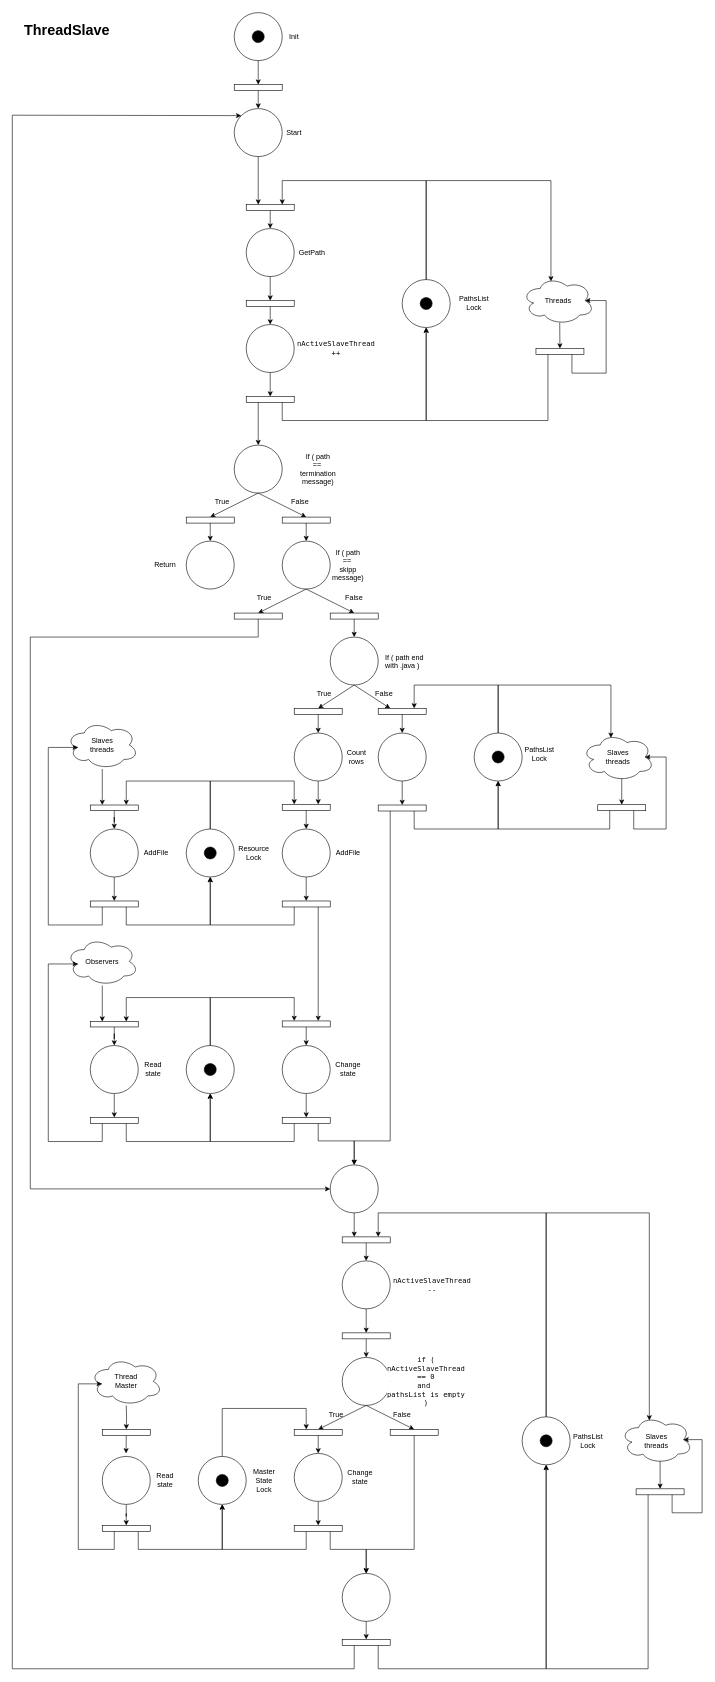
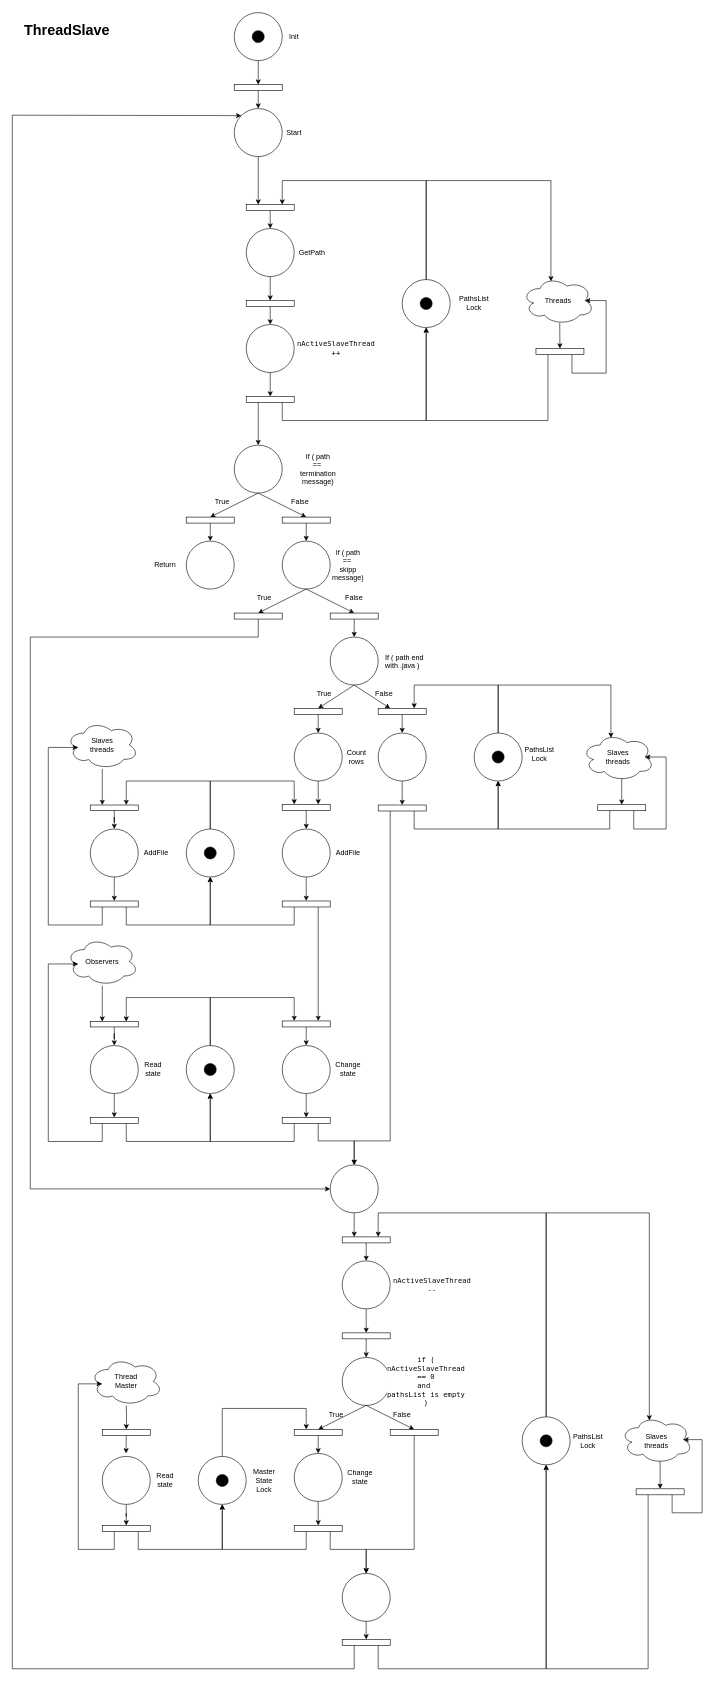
node "Resource Lock": removed
